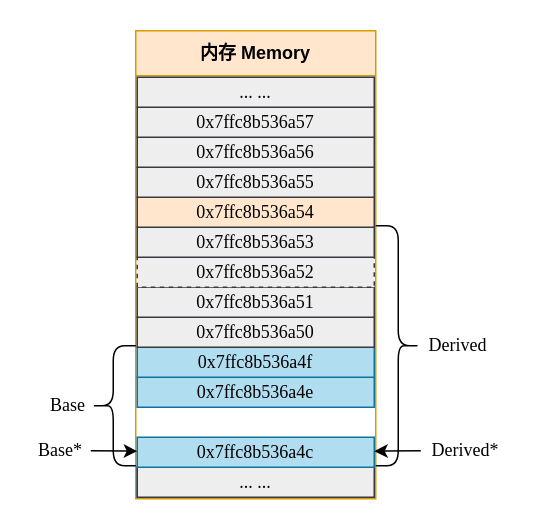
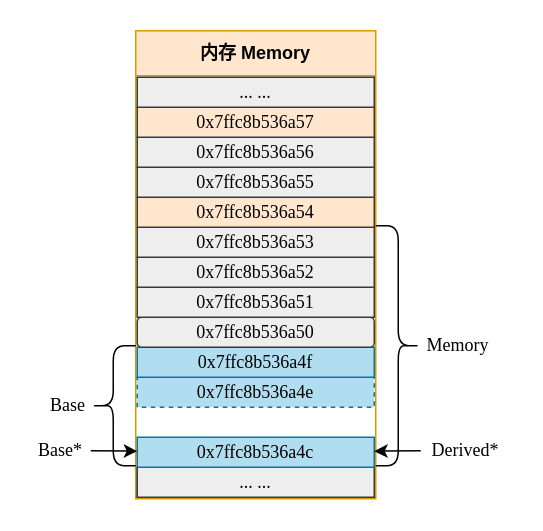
node "0x7ffc8b536a57": fillcolor #eeeeee -> #ffe6cc
node "0x7ffc8b536a52": style dashed -> solid
node "0x7ffc8b536a50": shape rectangle -> rounded rectangle
node "Derived": label "Derived" -> "Memory"
node "0x7ffc8b536a4e": style solid -> dashed
